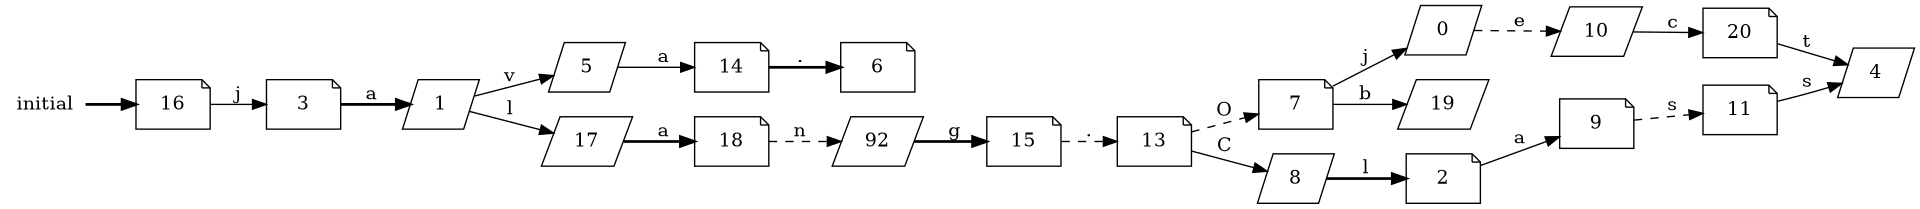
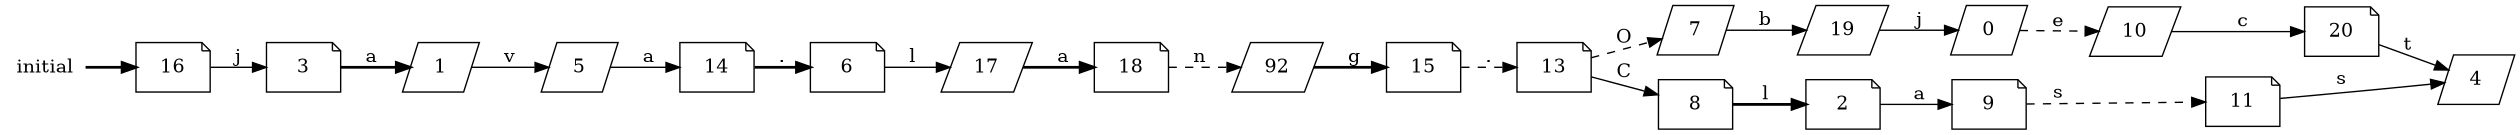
edge "7" -> "0": now "19" -> "0"
node "7": shape note -> parallelogram
edge "1" -> "17": now "6" -> "17"
node "8": shape parallelogram -> note
